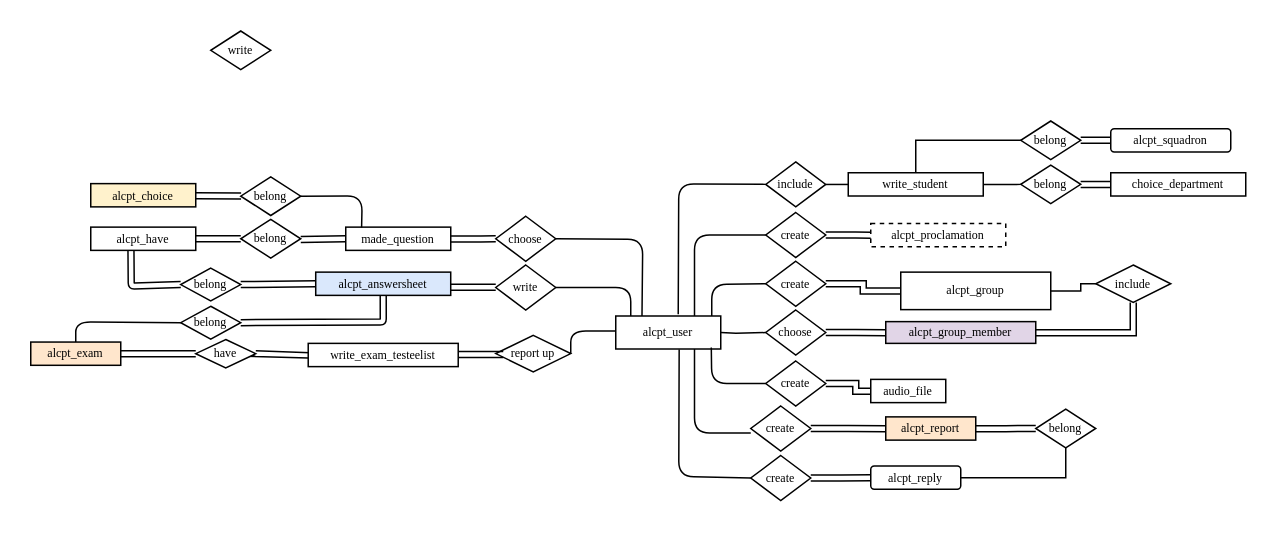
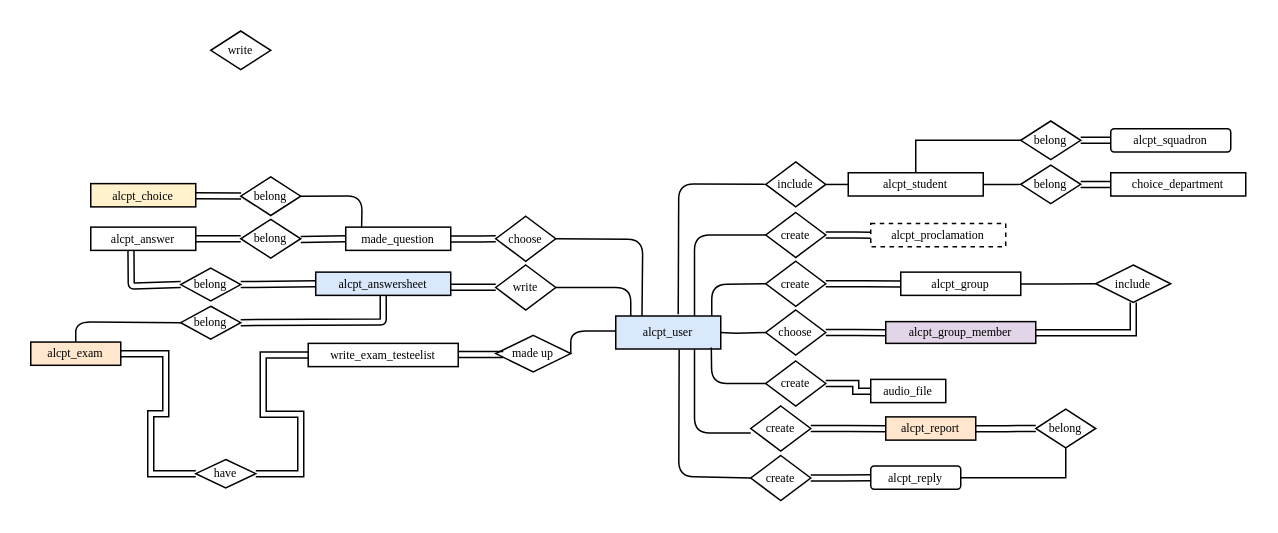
node "write_student": label "write_student" -> "alcpt_student"
node "alcpt_have": label "alcpt_have" -> "alcpt_answer"
node "alcpt_group": size 150x38 -> 120x23
node "alcpt_user": fillcolor #ffffff -> #dae8fc
node "have": moved (226, 353) -> (226, 473)
node "report up": label "report up" -> "made up"
